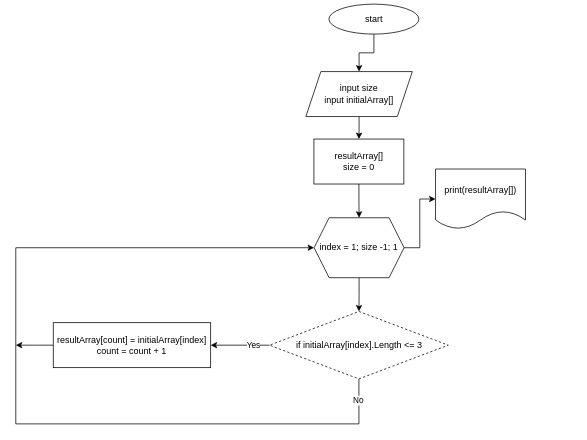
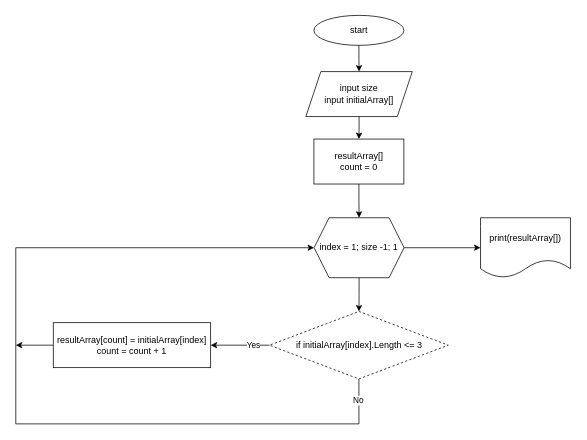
node "start": moved (374, 19) -> (359, 30)
node "resultArray[] size = 0": label "resultArray[] size = 0" -> "resultArray[] count = 0"
node "print(resultArray[])": moved (480, 199) -> (525, 248)
